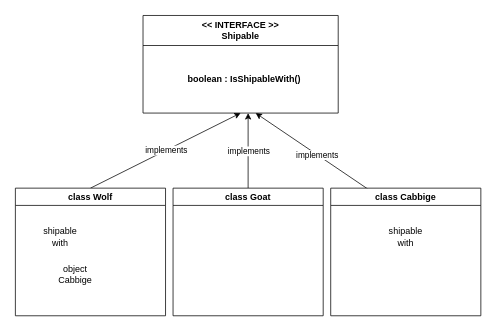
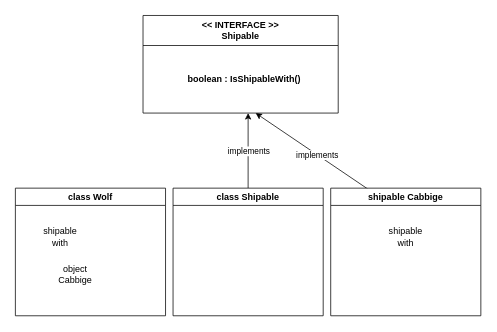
edge "class Wolf" -> "<< INTERFACE >> Shipable": removed, label "implements"
node "class Goat": label "class Goat" -> "class Shipable"
node "class Cabbige": label "class Cabbige" -> "shipable Cabbige"
